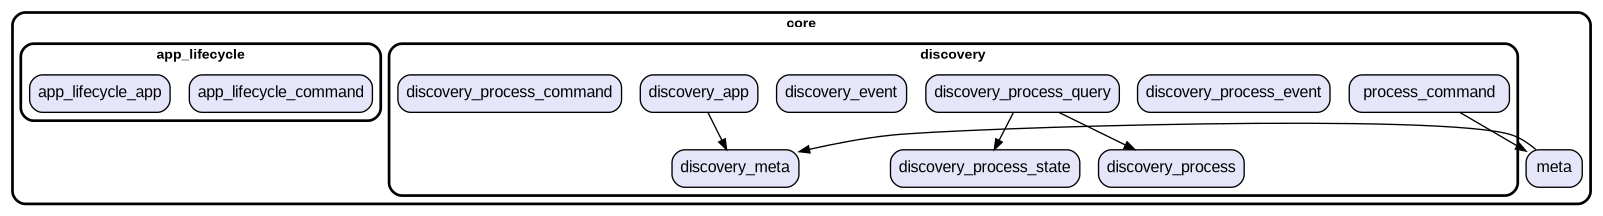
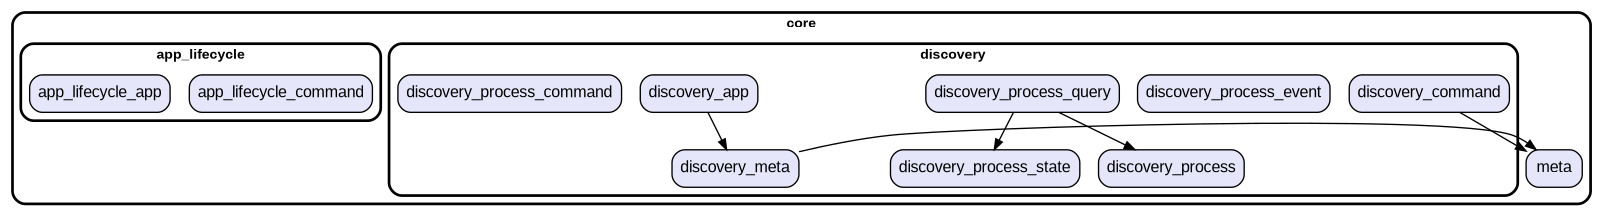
node "discovery_event": removed
node "process_command": label "process_command" -> "discovery_command"
edge "meta" -> "discovery_meta": reversed
